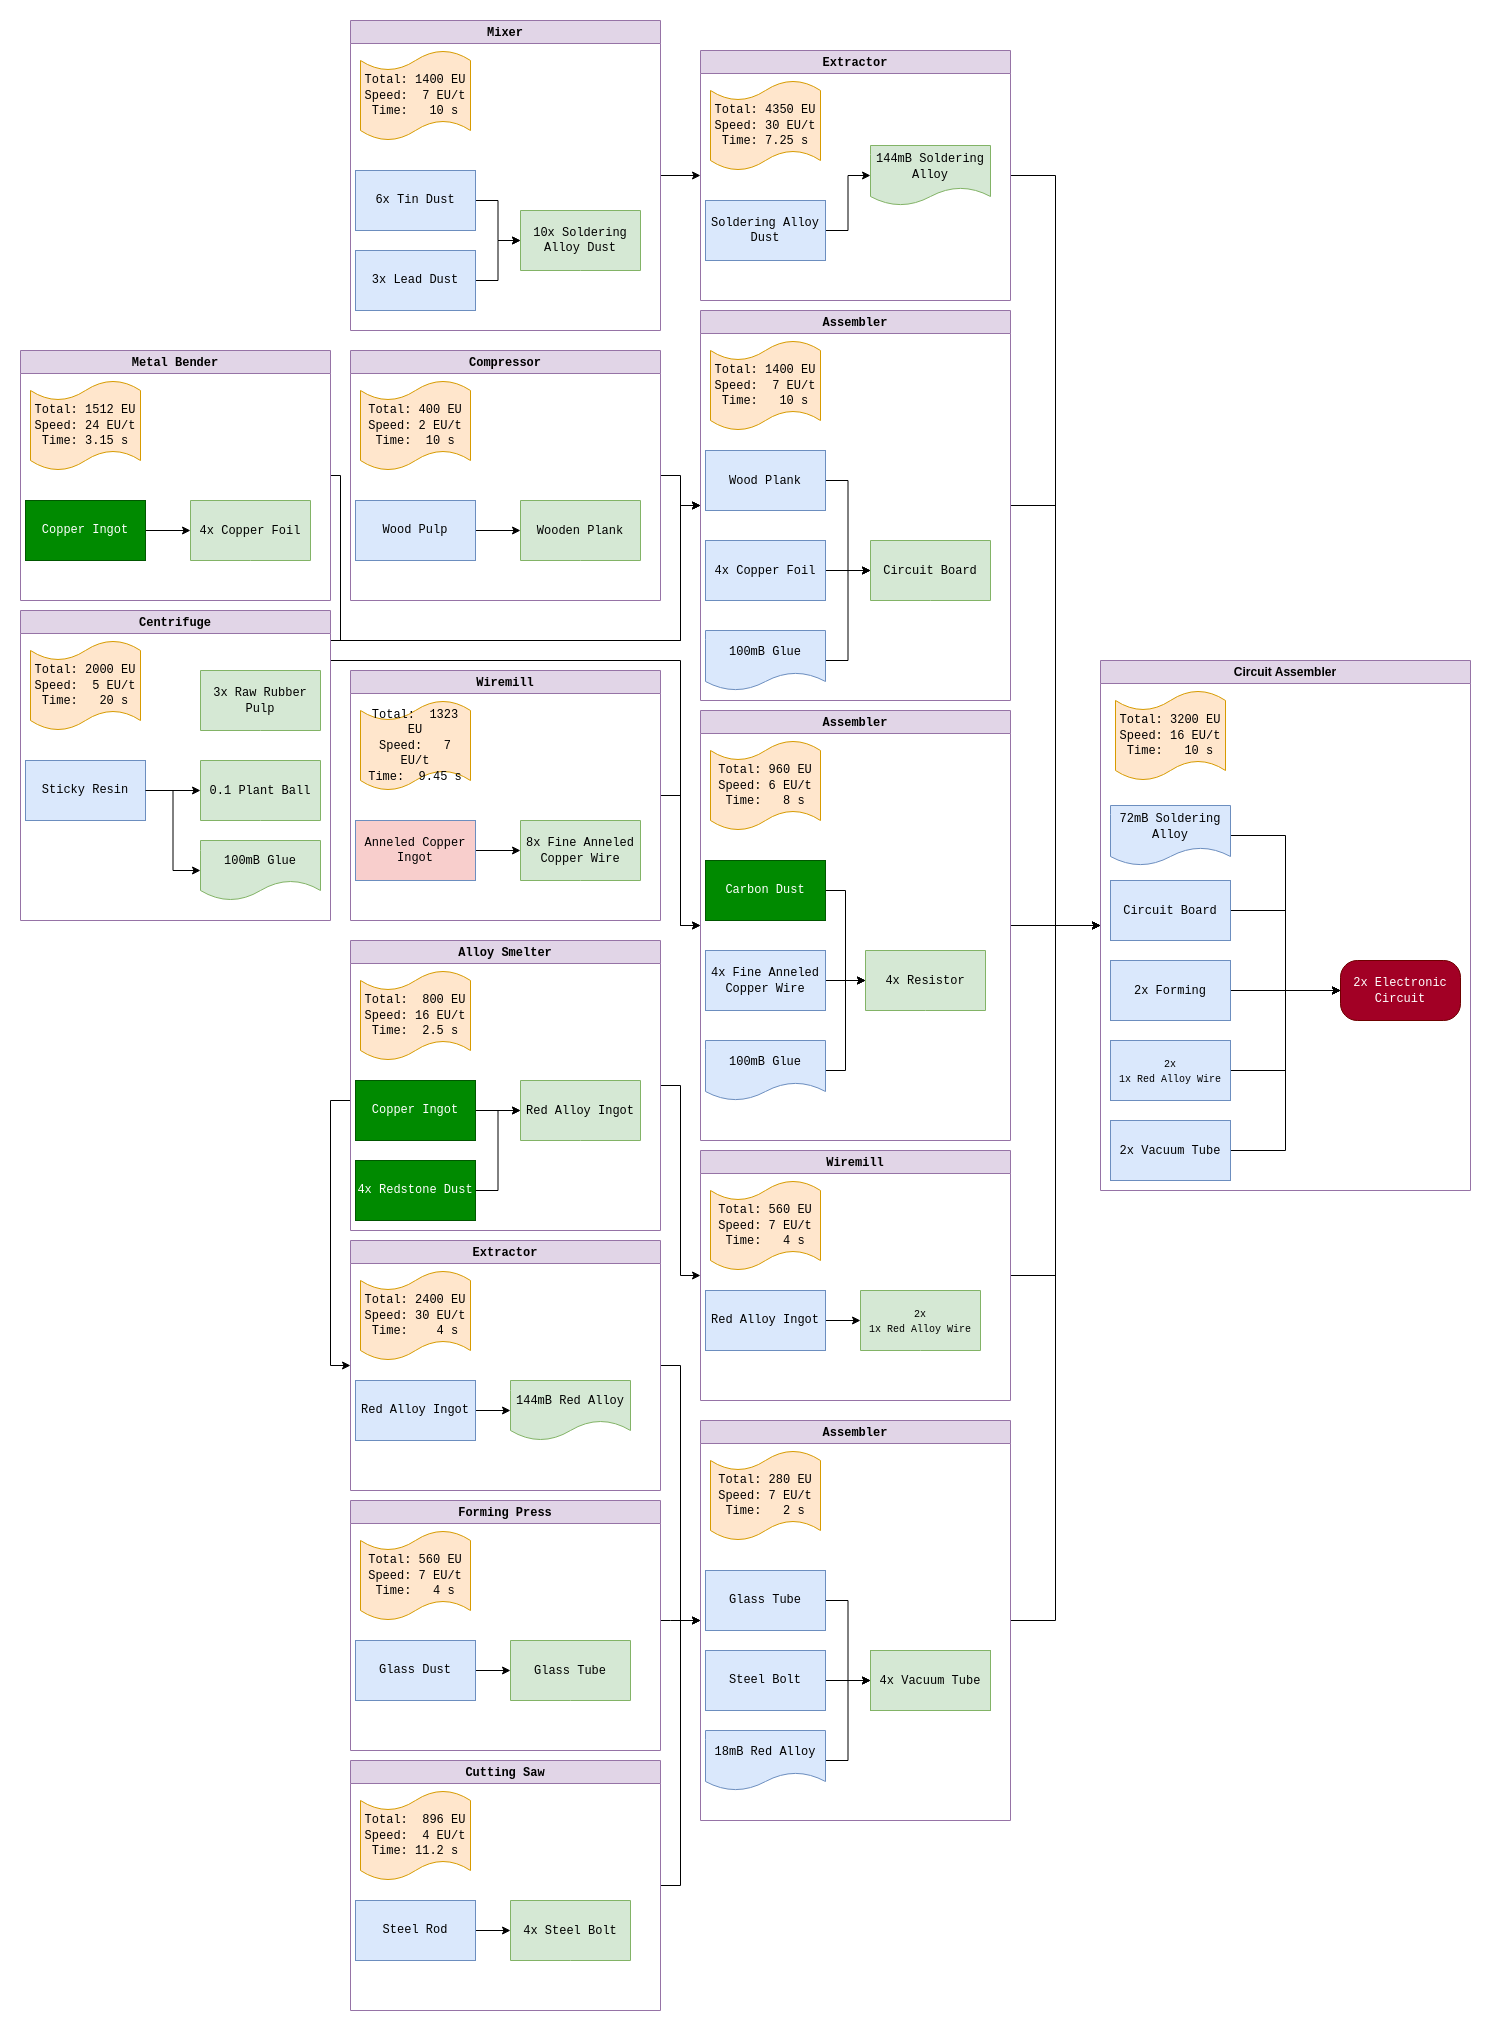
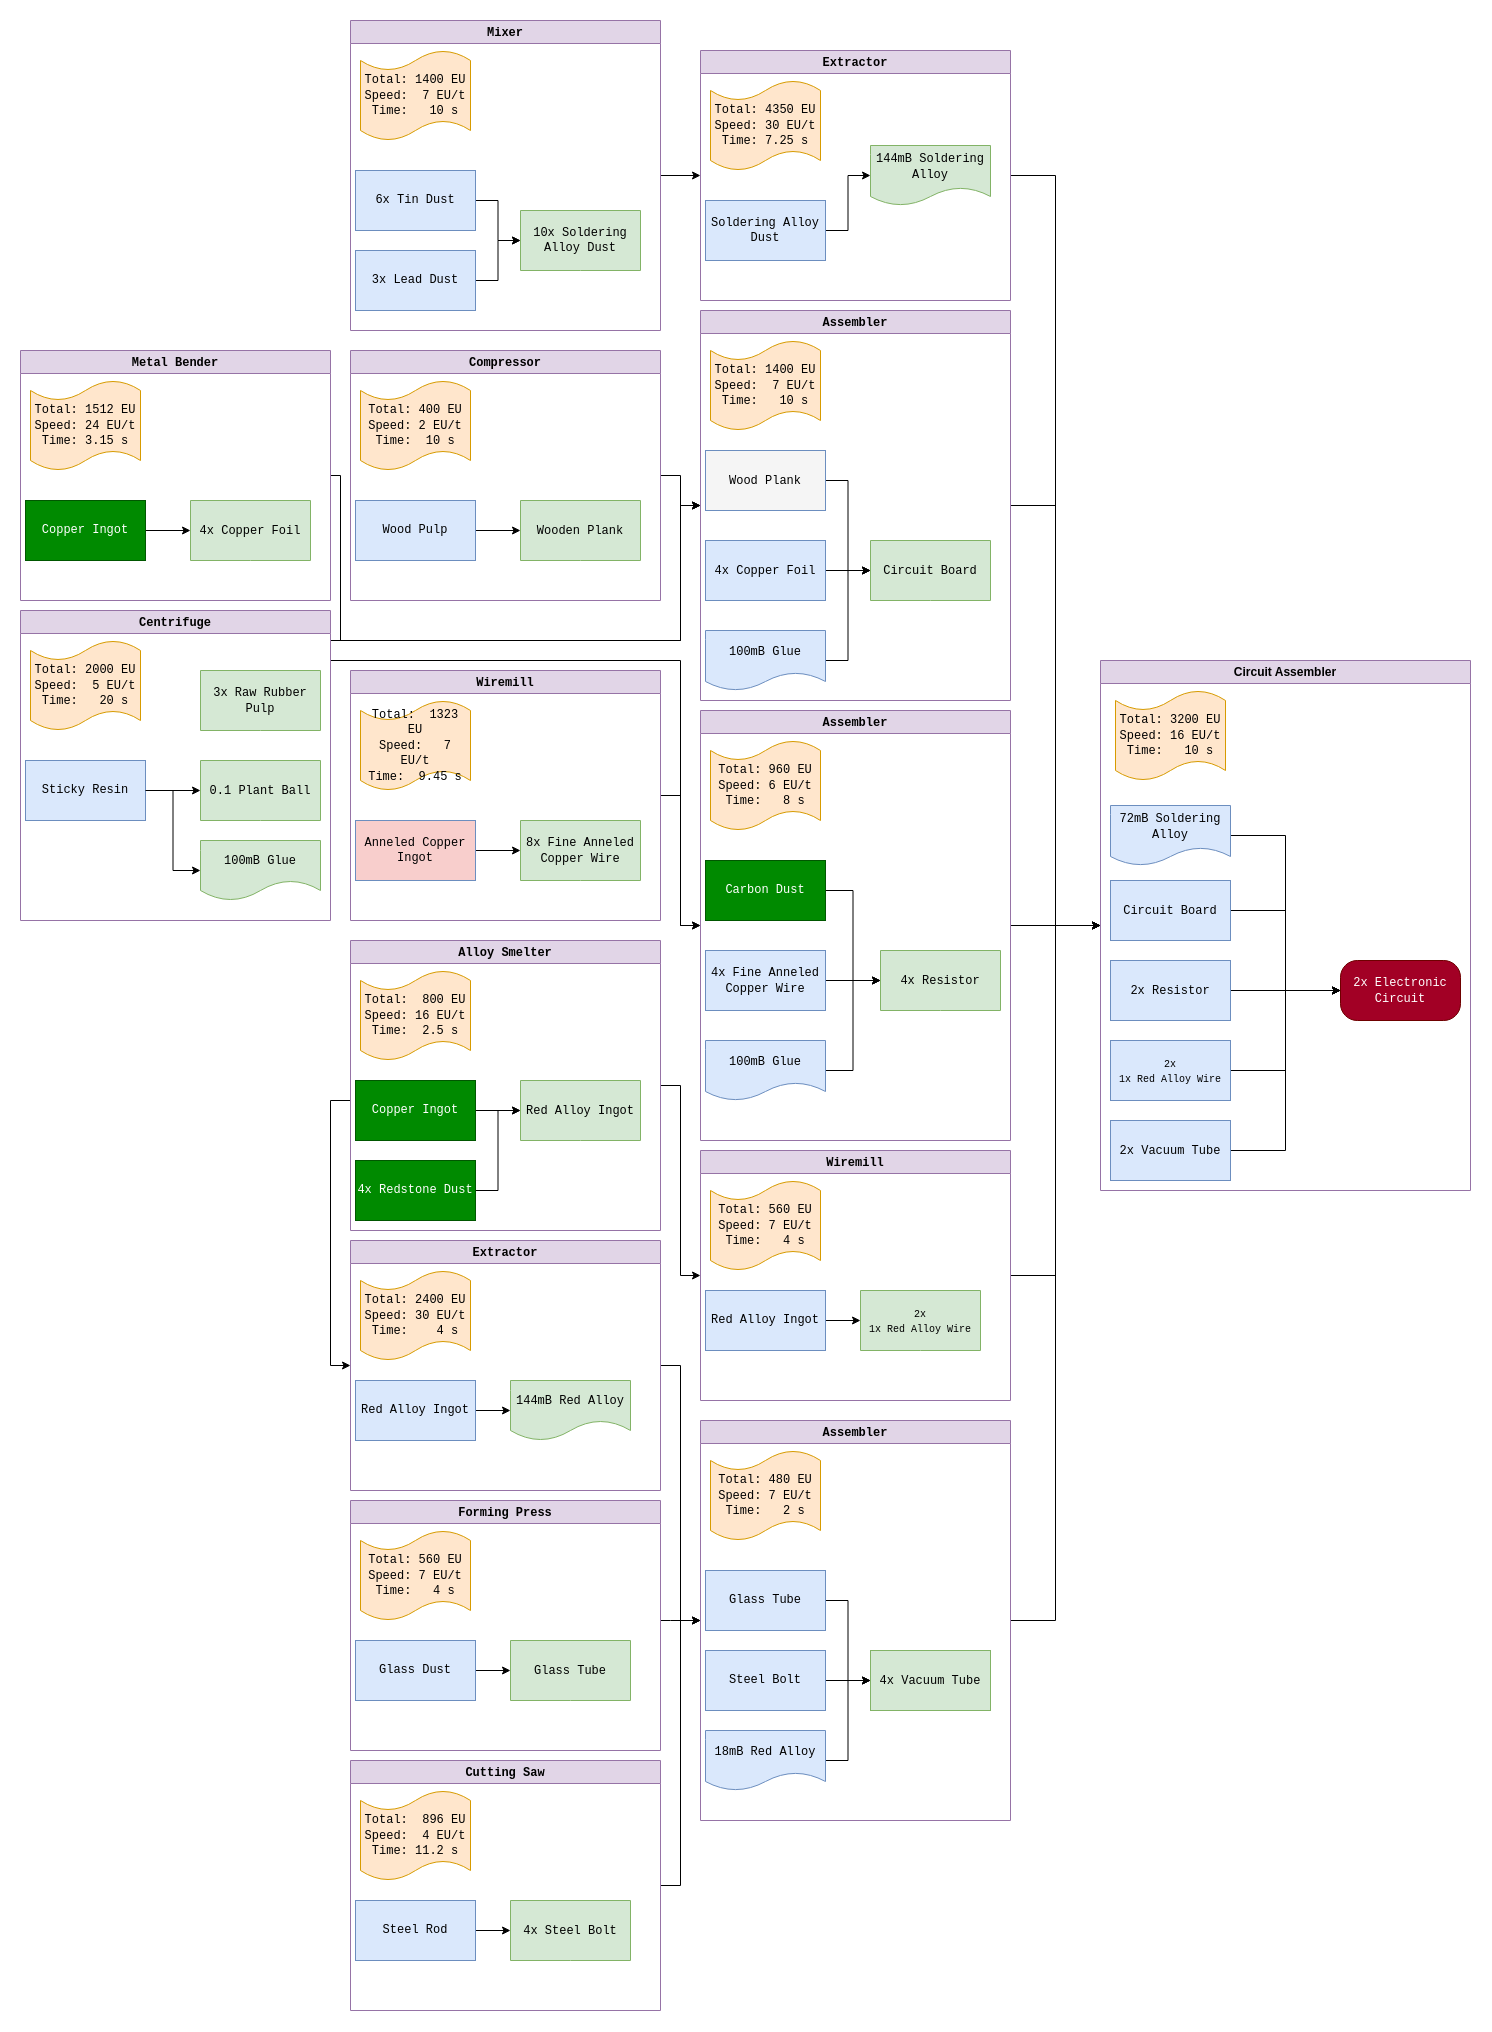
node "Wood Plank": fillcolor #dae8fc -> #f5f5f5
node "4x Resistor": moved (926, 981) -> (941, 981)
node "2x Forming": label "2x Forming" -> "2x Resistor"
node "Total: 280 EU Speed: 7 EU/t Time: 2 s": label "Total: 280 EU Speed: 7 EU/t Time: 2 s" -> "Total: 480 EU Speed: 7 EU/t Time: 2 s"
